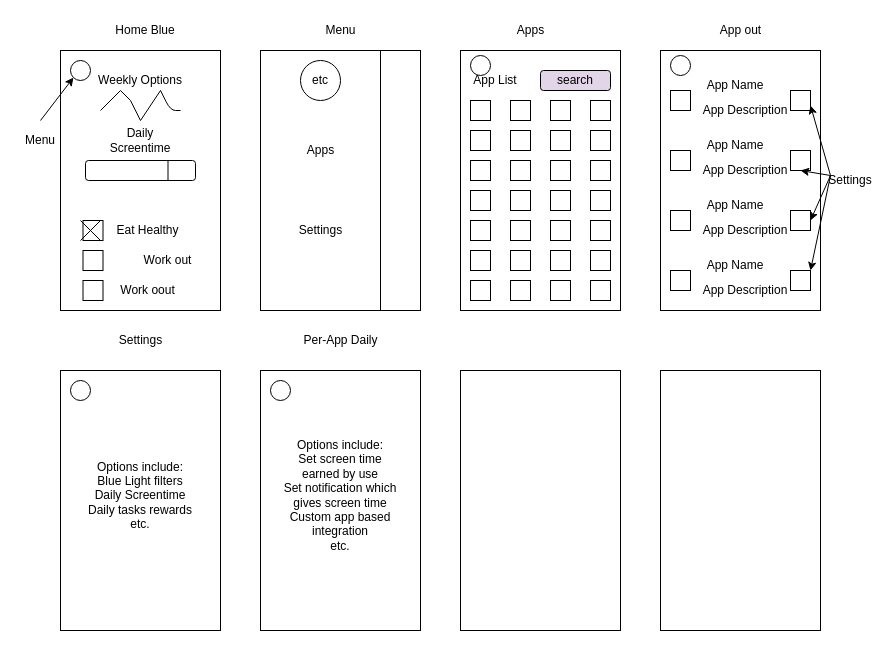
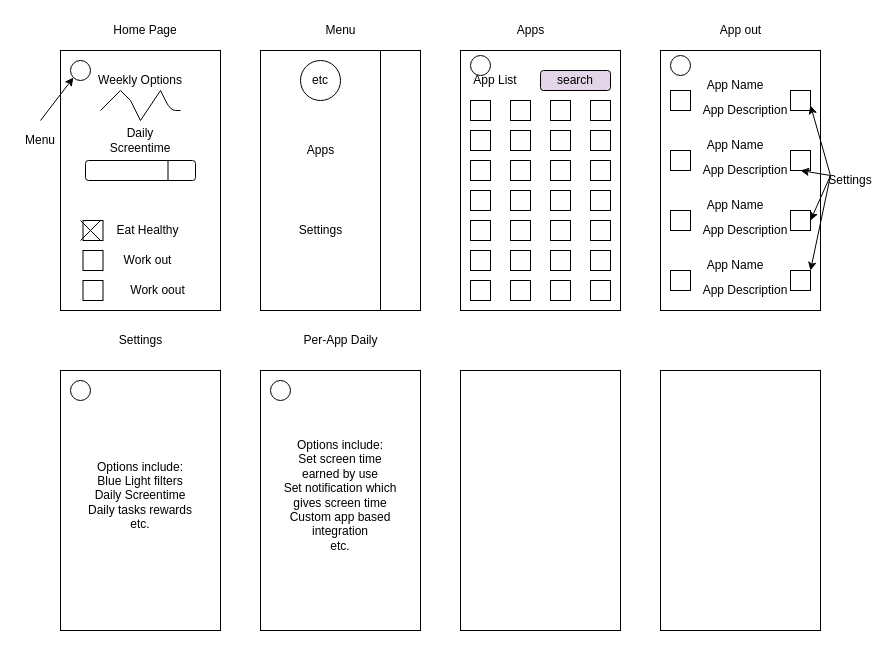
node "Home Blue": label "Home Blue" -> "Home Page"
node "Work out": moved (168, 261) -> (148, 261)
node "Work oout": moved (148, 291) -> (158, 291)
